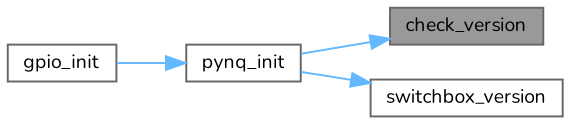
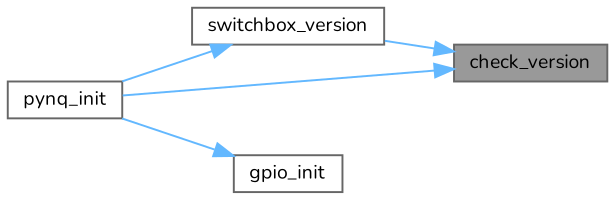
edge "switchbox_version" -> "check_version": added
edge "gpio_init" -> "pynq_init": reversed
